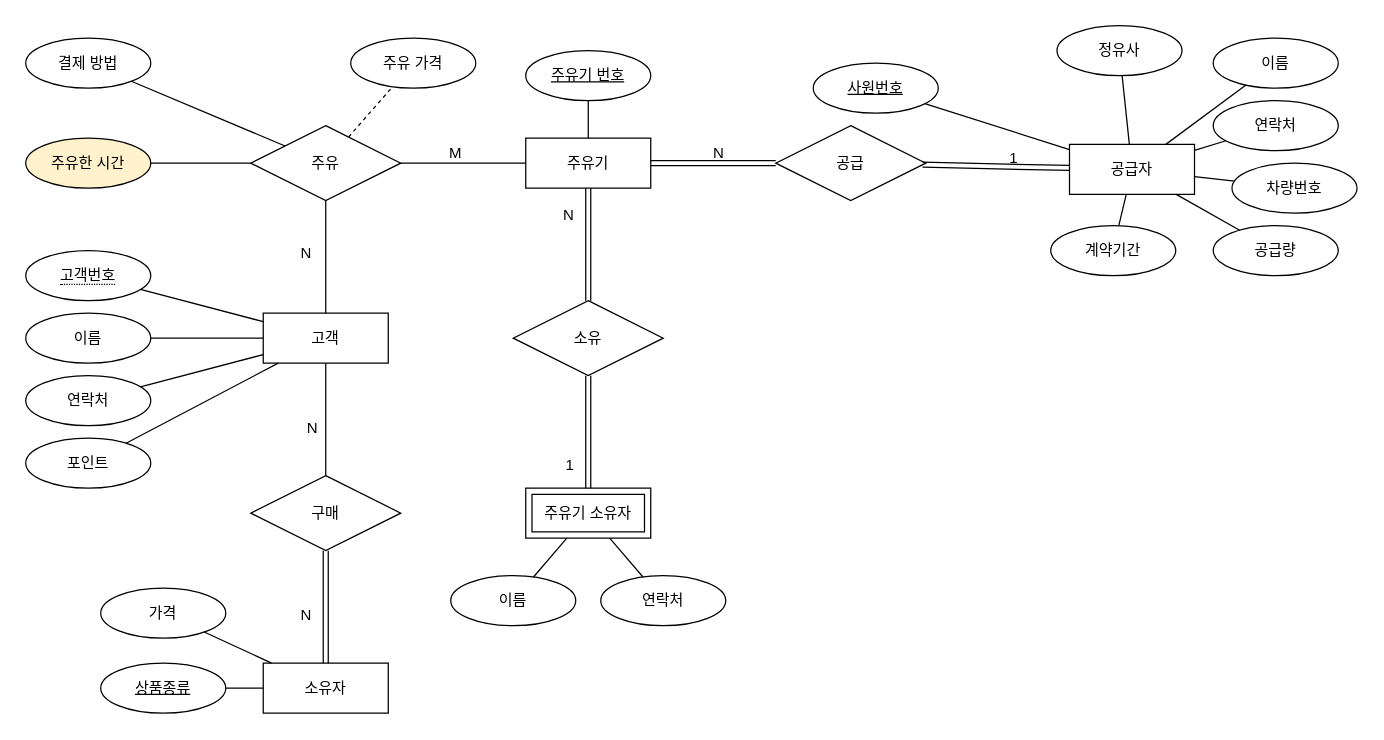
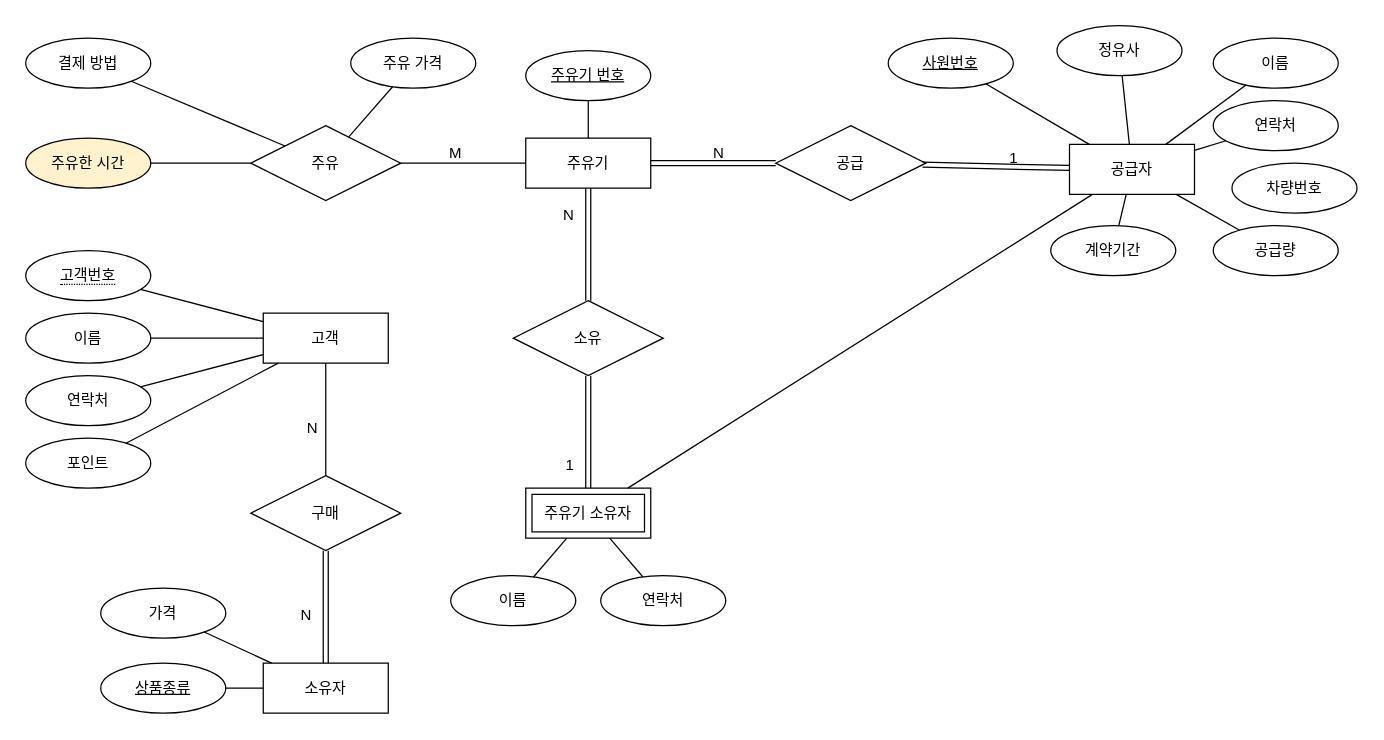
node "사원번호": moved (876, 88) -> (951, 63)
edge "주유 가격" -- "주유": style dashed -> solid
edge "공급자" -- "차량번호": now "공급자" -- "주유기 소유자"
edge "주유" -- "고객": removed, label "N"
